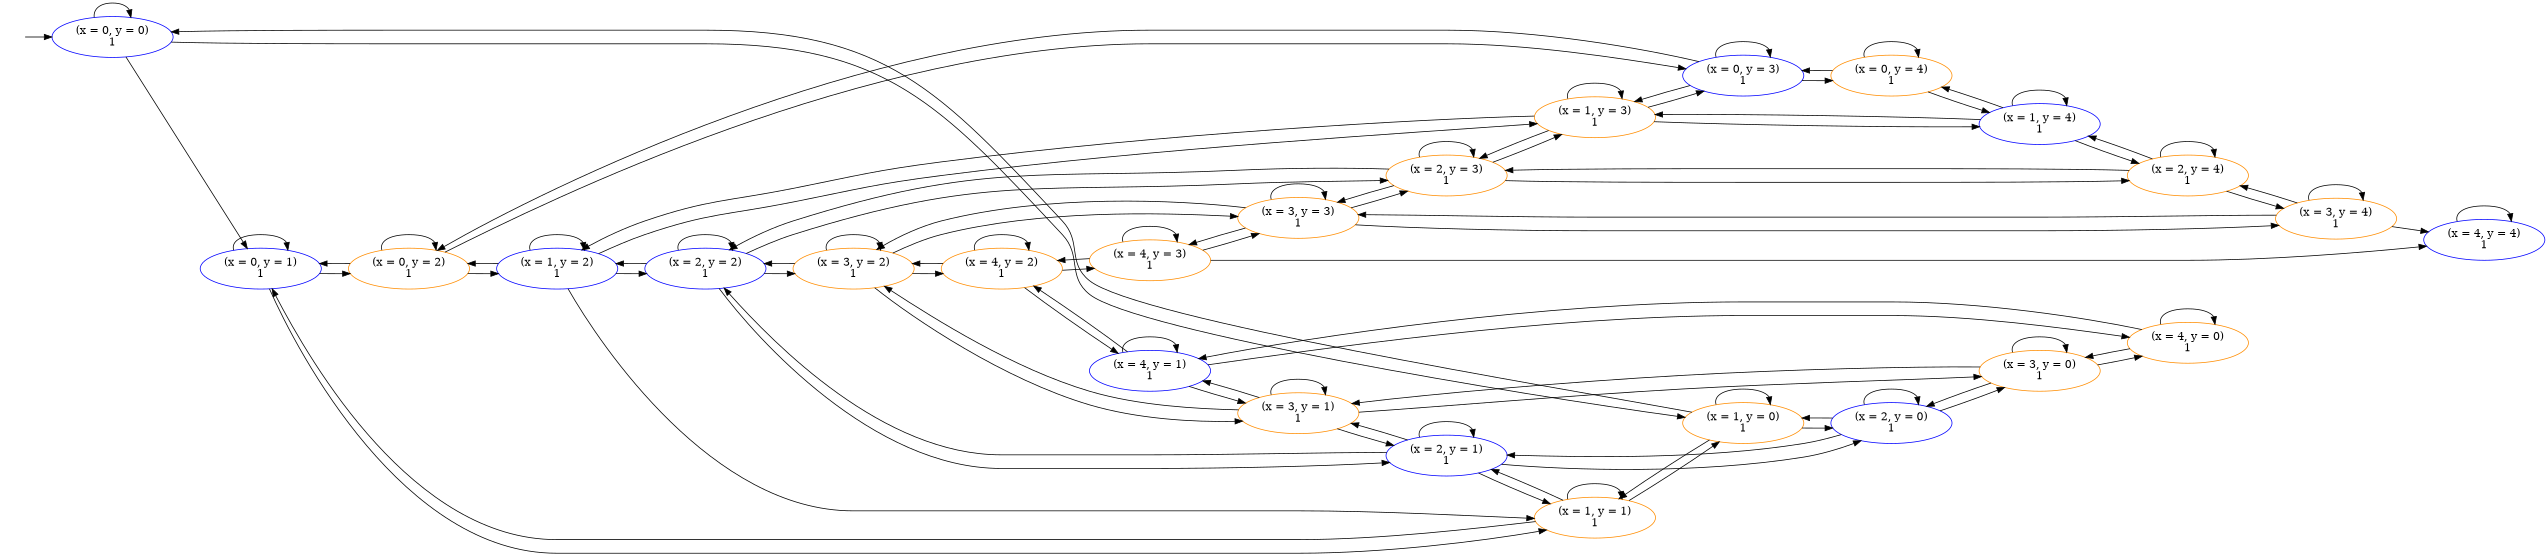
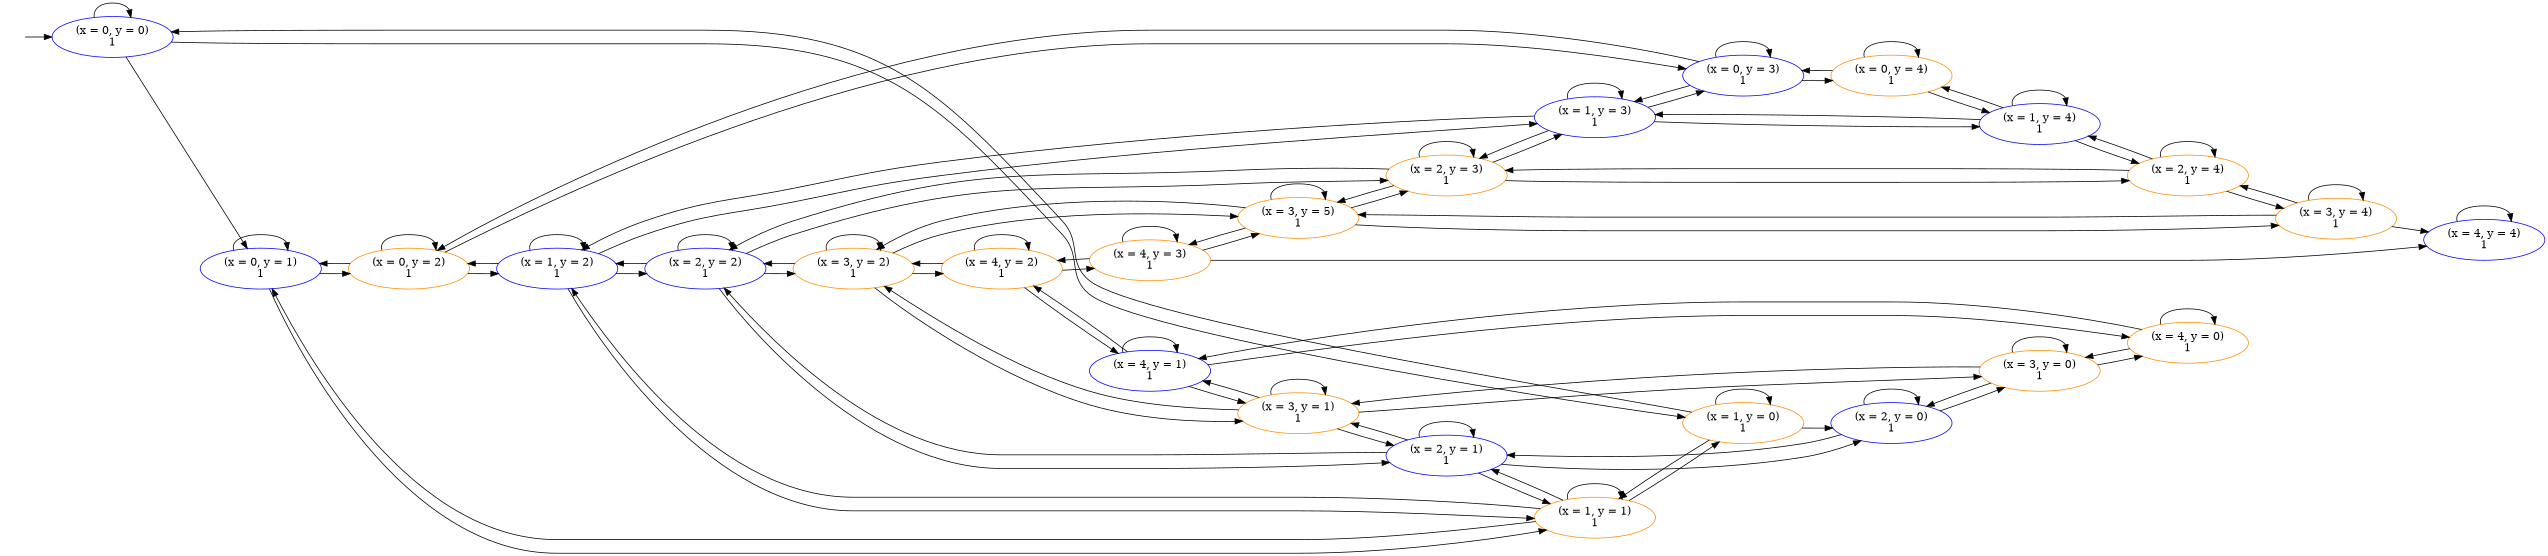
node "(x = 1, y = 3) 1": color darkorange -> blue
node "(x = 3, y = 3) 1": label "(x = 3, y = 3) 1" -> "(x = 3, y = 5) 1"
edge "(x = 2, y = 0) 1" -> "(x = 1, y = 0) 1": removed
edge "(x = 1, y = 1) 1" -> "(x = 1, y = 2) 1": added
